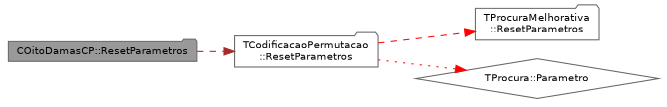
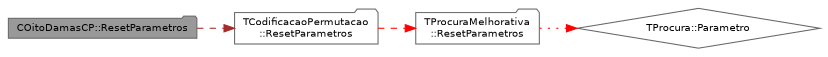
edge "TCodificacaoPermutacao ::ResetParametros" -> "TProcura::Parametro": now "TProcuraMelhorativa ::ResetParametros" -> "TProcura::Parametro"
